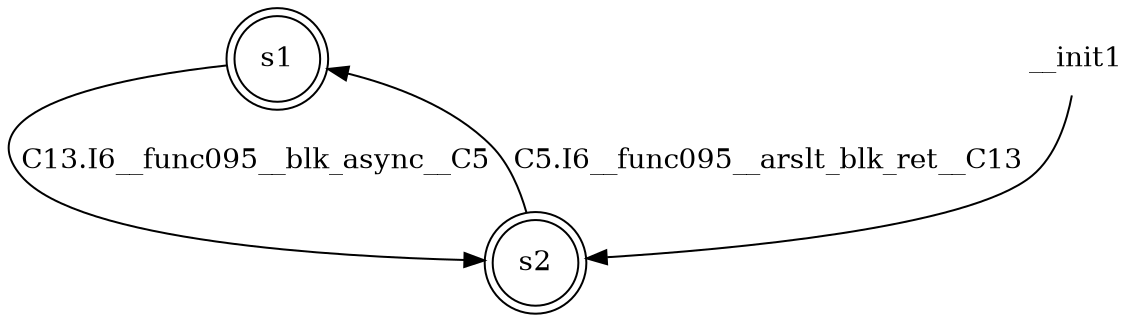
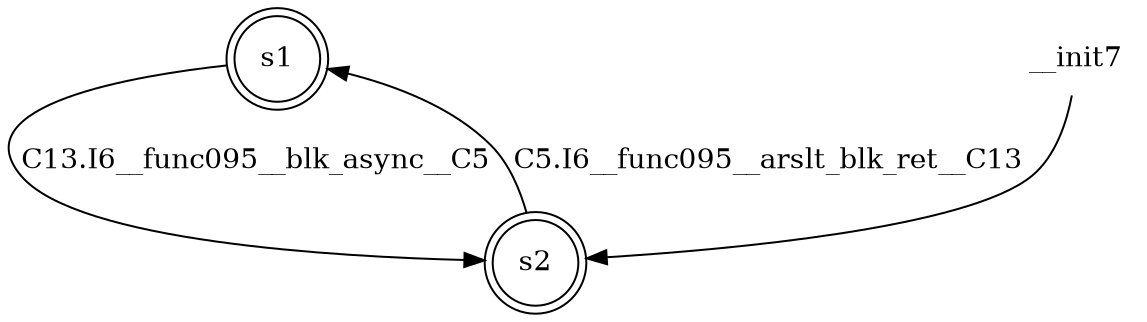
node "__init1": label "__init1" -> "__init7"
